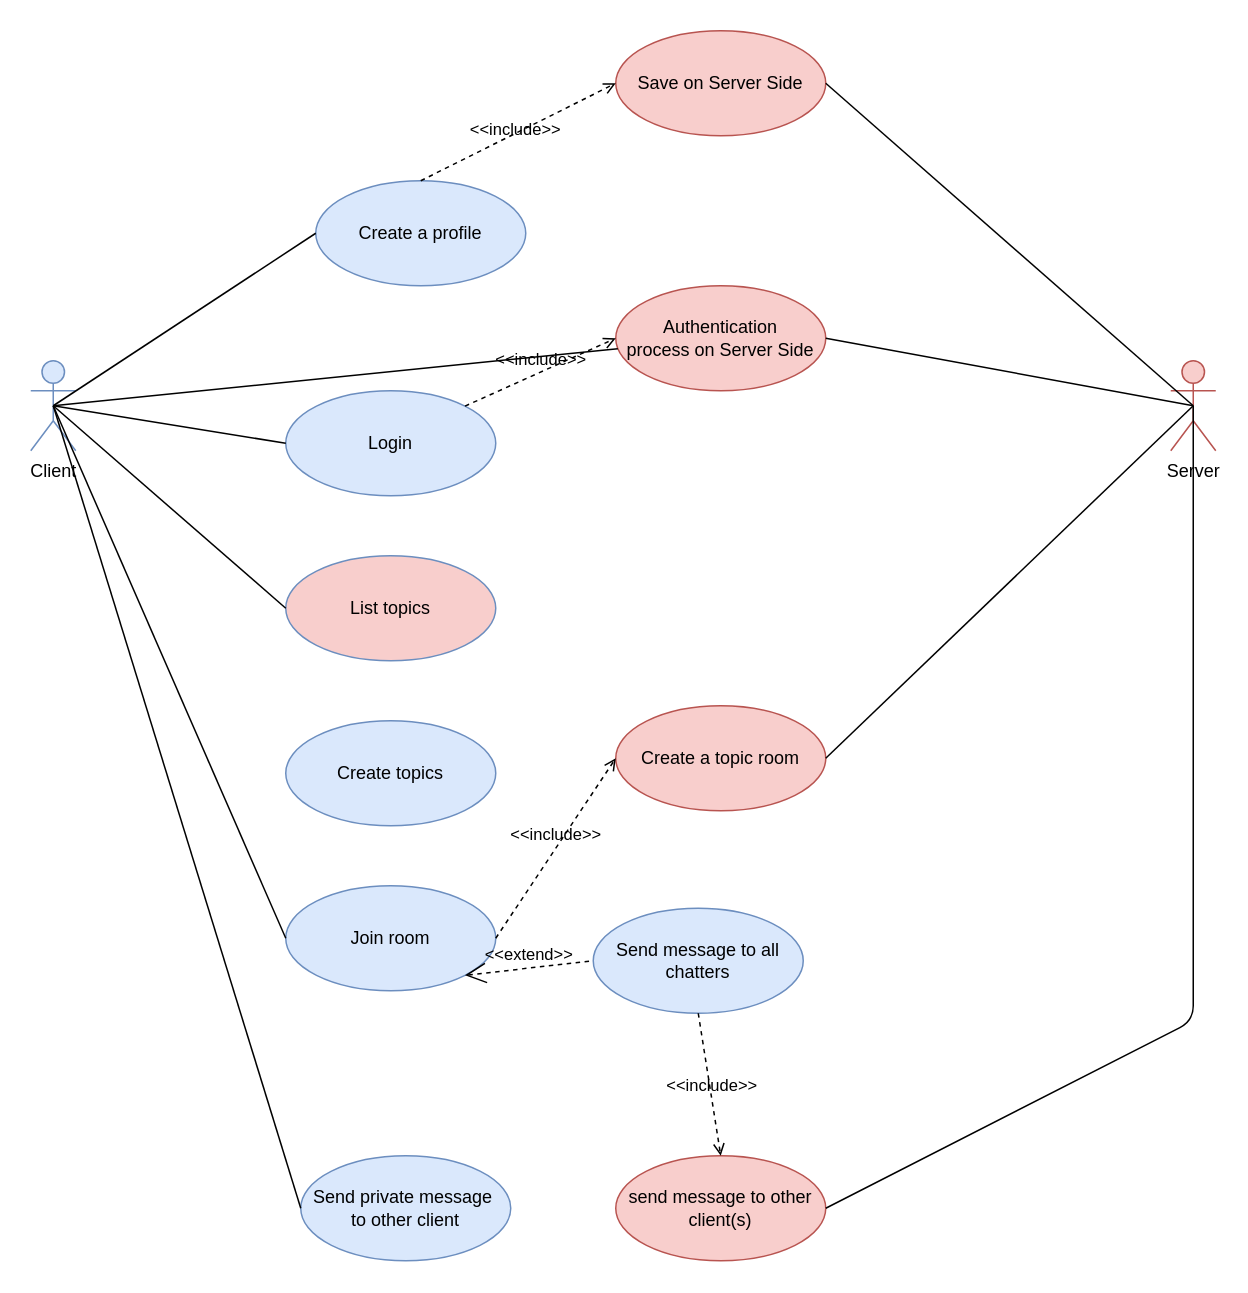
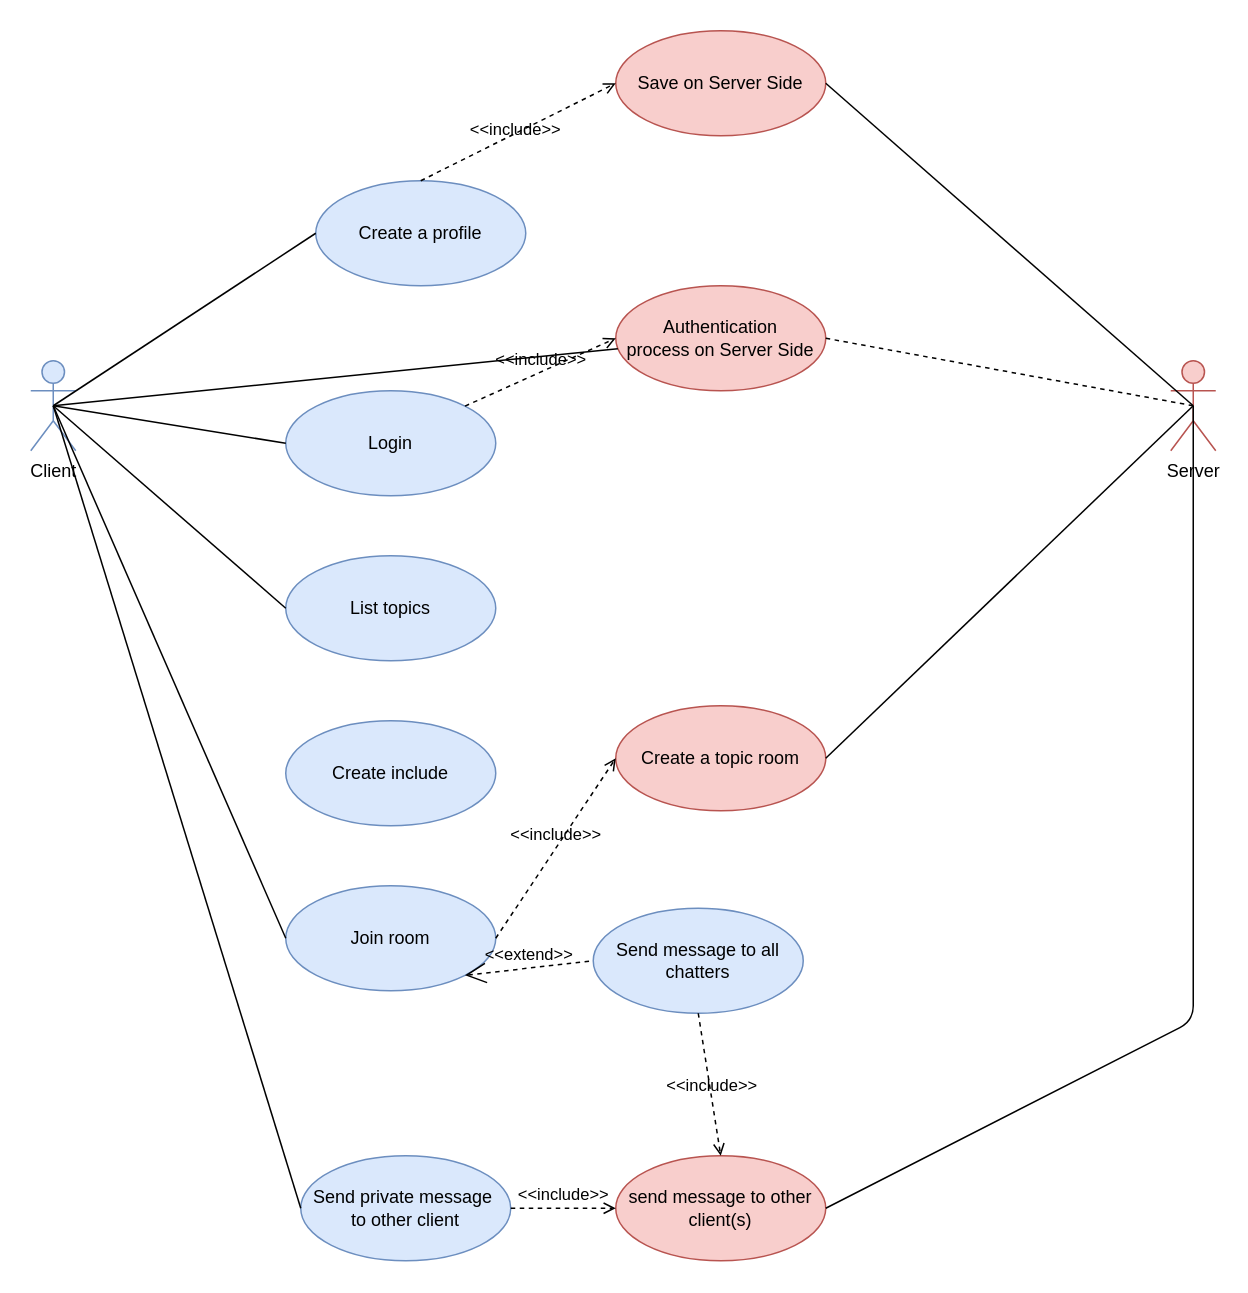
edge "Authentication process on Server Side" -- "Server": style solid -> dashed
node "List topics": fillcolor #f8cecc -> #dae8fc
node "Create topics": label "Create topics" -> "Create include"
edge "Send private message to other client" -> "send message to other client(s)": added, label "<<include>>"
